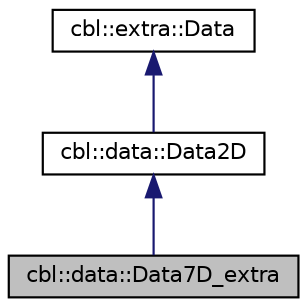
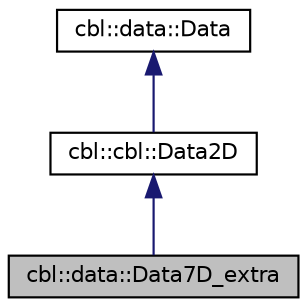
node "cbl::extra::Data": label "cbl::extra::Data" -> "cbl::data::Data"
node "cbl::data::Data2D": label "cbl::data::Data2D" -> "cbl::cbl::Data2D"
